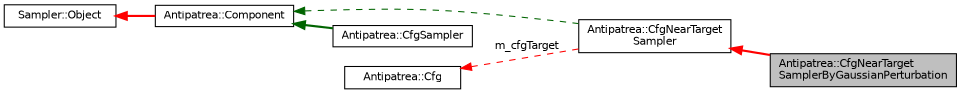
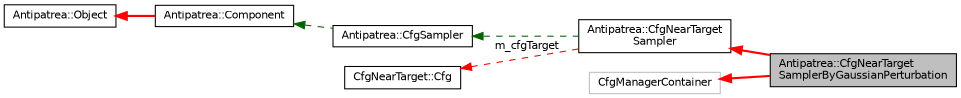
edge "Antipatrea::CfgNearTarget Sampler" -> "Antipatrea::Component": now "Antipatrea::CfgNearTarget Sampler" -> "Antipatrea::CfgSampler"
node "Sampler::Object": label "Sampler::Object" -> "Antipatrea::Object"
edge "Antipatrea::CfgSampler" -> "Antipatrea::Component": style bold -> dashed
node "Antipatrea::Cfg": label "Antipatrea::Cfg" -> "CfgNearTarget::Cfg"
node "CfgManagerContainer": added
